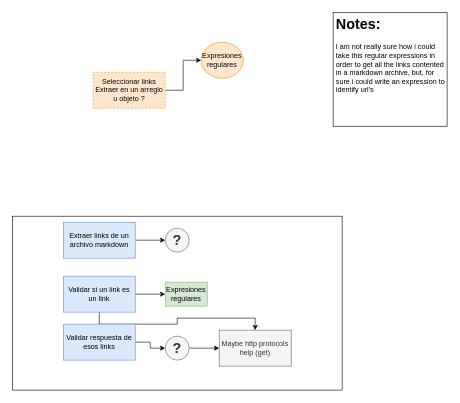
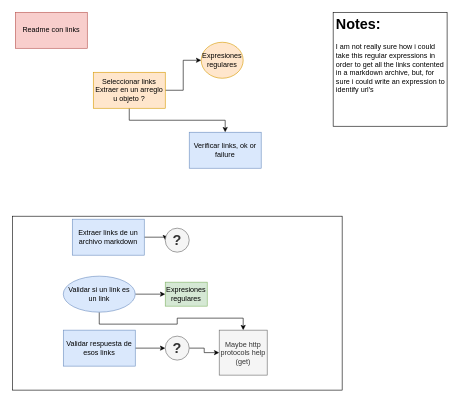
node "Readme con links": added
node "Seleccionar links Extraer en un arreglo u objeto ?": style dashed -> solid
edge "Seleccionar links Extraer en un arreglo u objeto ?" -> "Verificar links, ok or failure": added
node "Verificar links, ok or failure": added
node "Extraer links de un archivo markdown": moved (99, 240) -> (108, 237)
node "Validar si un link es un link": shape rectangle -> ellipse
node "Validar respuesta de esos links": moved (99, 342) -> (99, 348)
node "Maybe http protocols help (get)": size 72x36 -> 48x45
